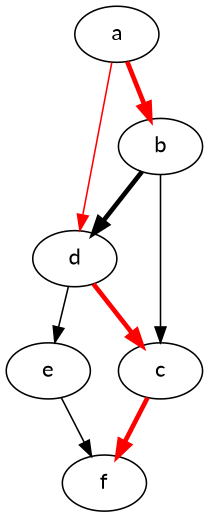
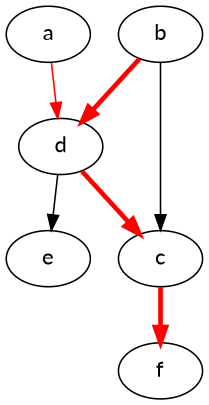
edge "a" -> "b": removed
edge "b" -> "d": color black -> red
edge "e" -> "f": removed
